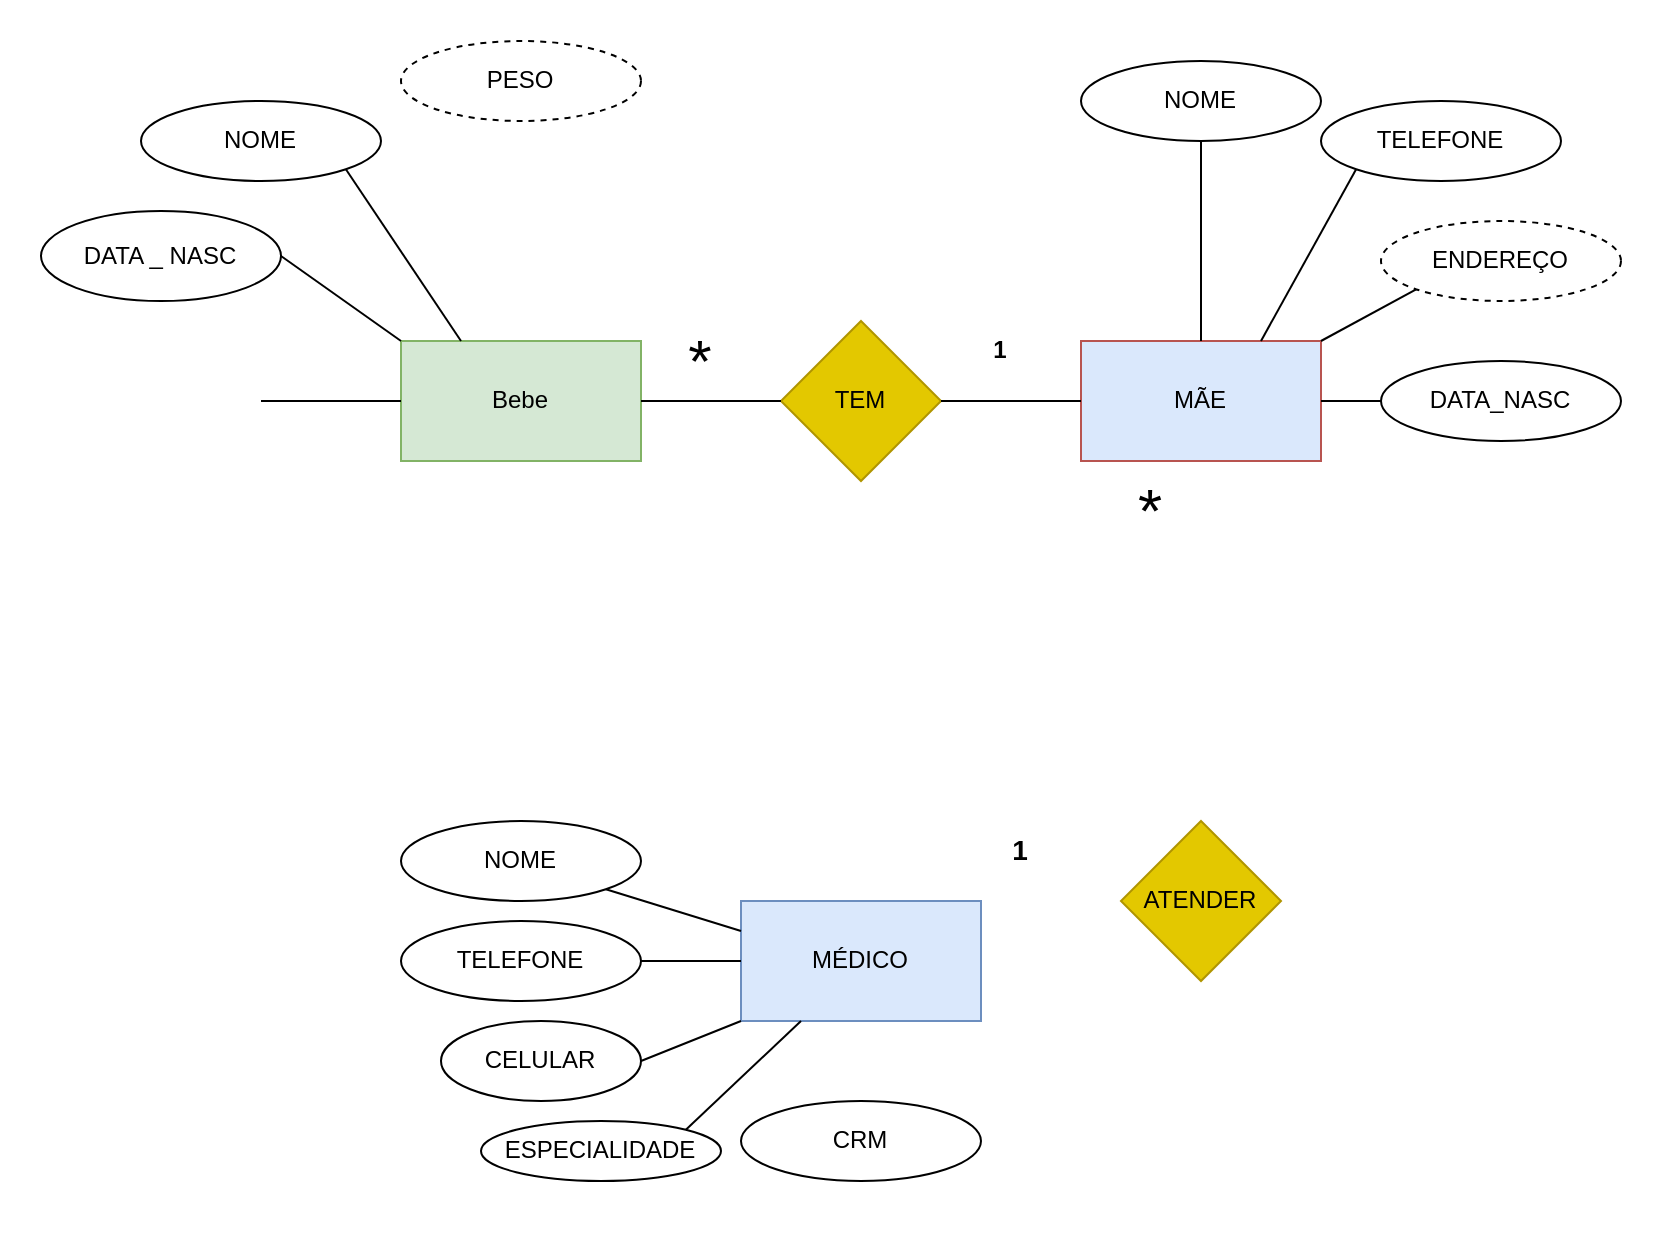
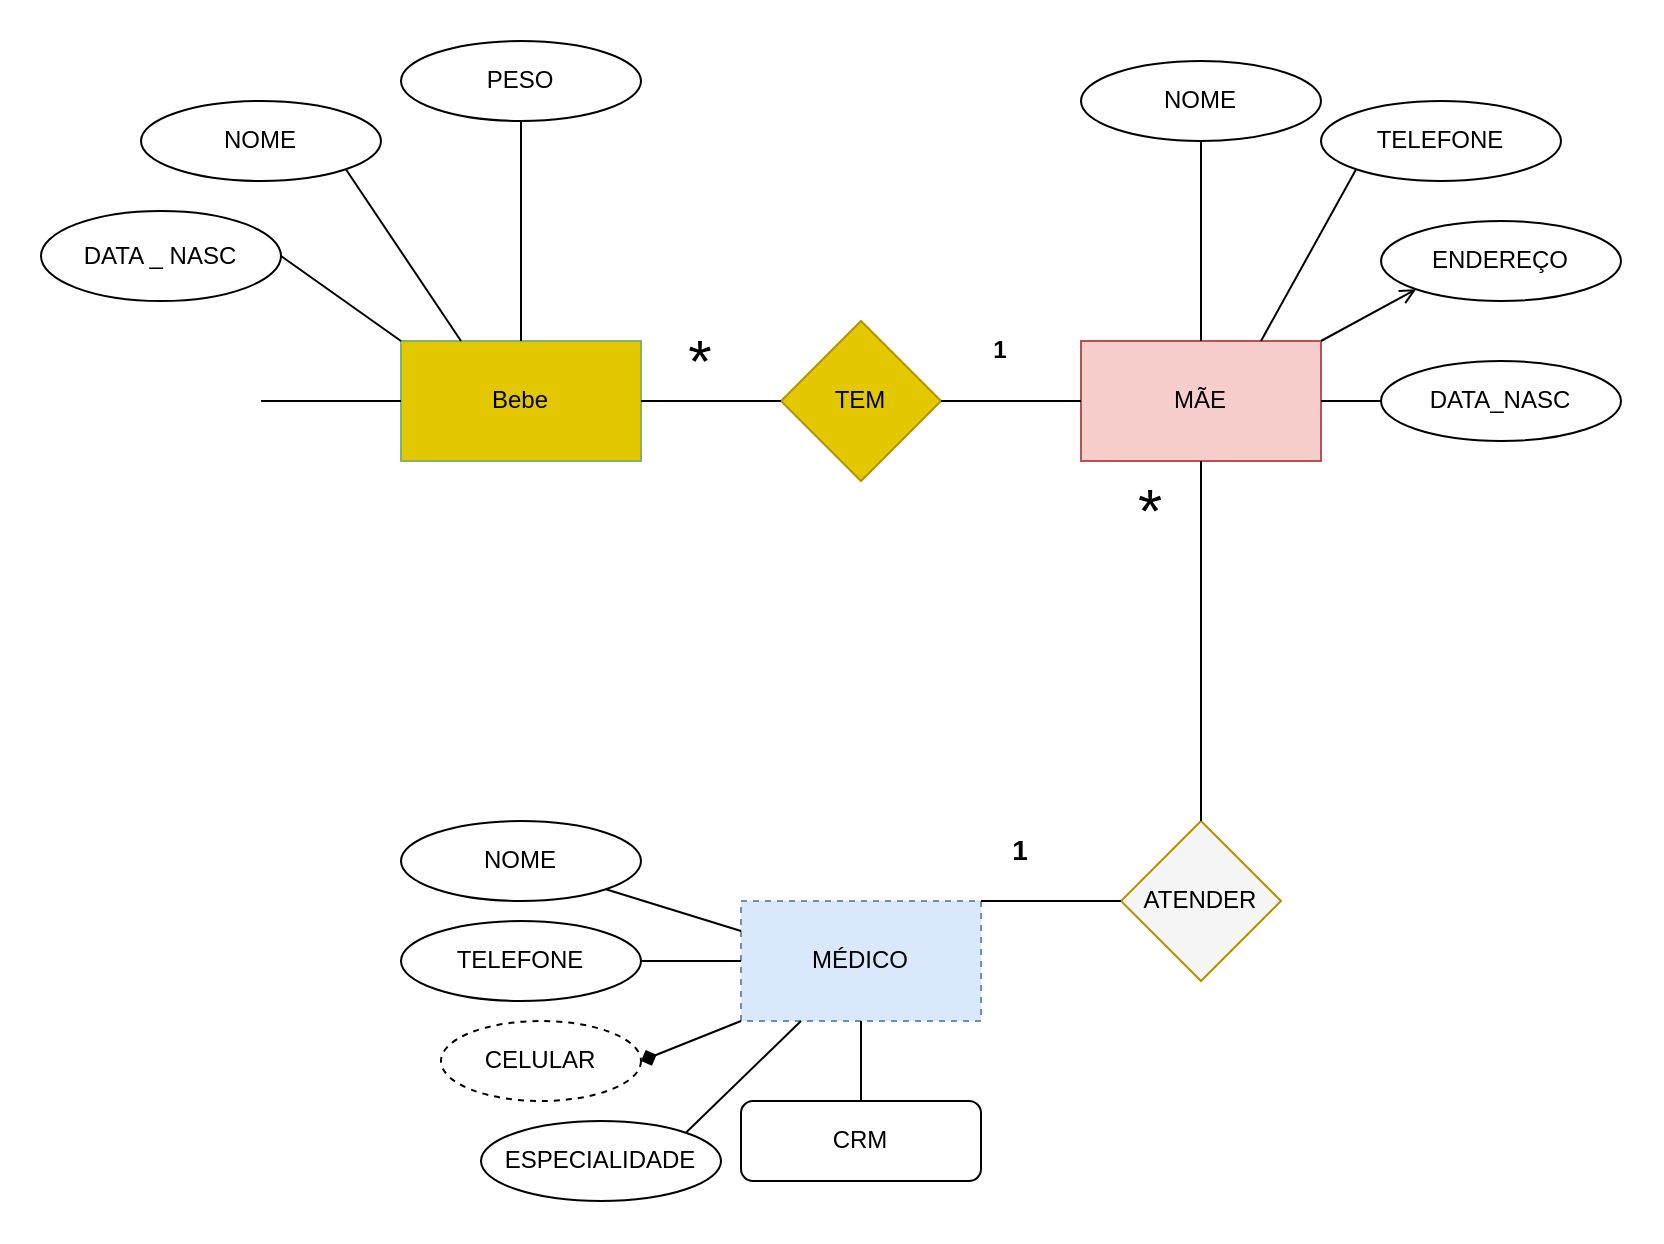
node "PESO": style dashed -> solid
edge "PESO" -- "Bebe": added
node "ENDEREÇO": style dashed -> solid
edge "ENDEREÇO" -- "MÃE": arrowhead none -> open
node "Bebe": fillcolor #d5e8d4 -> #e3c800
node "MÃE": fillcolor #dae8fc -> #f8cecc
edge "MÃE" -- "ATENDER": added
edge "ATENDER" -- "MÉDICO": added
node "ATENDER": fillcolor #e3c800 -> #f5f5f5
node "MÉDICO": style solid -> dashed
edge "MÉDICO" -- "CELULAR": arrowhead none -> diamond
node "CELULAR": style solid -> dashed
edge "MÉDICO" -- "CRM": added
node "CRM": shape ellipse -> rounded rectangle
node "ESPECIALIDADE": size 240x60 -> 240x80
